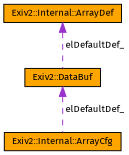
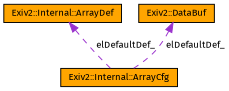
edge "Exiv2::DataBuf" -> "Exiv2::Internal::ArrayDef": now "Exiv2::Internal::ArrayCfg" -> "Exiv2::Internal::ArrayDef"
